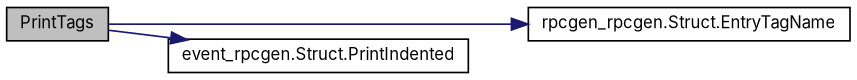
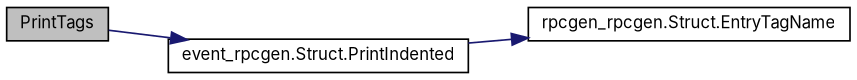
edge "PrintTags" -> "rpcgen_rpcgen.Struct.EntryTagName": now "event_rpcgen.Struct.PrintIndented" -> "rpcgen_rpcgen.Struct.EntryTagName"
